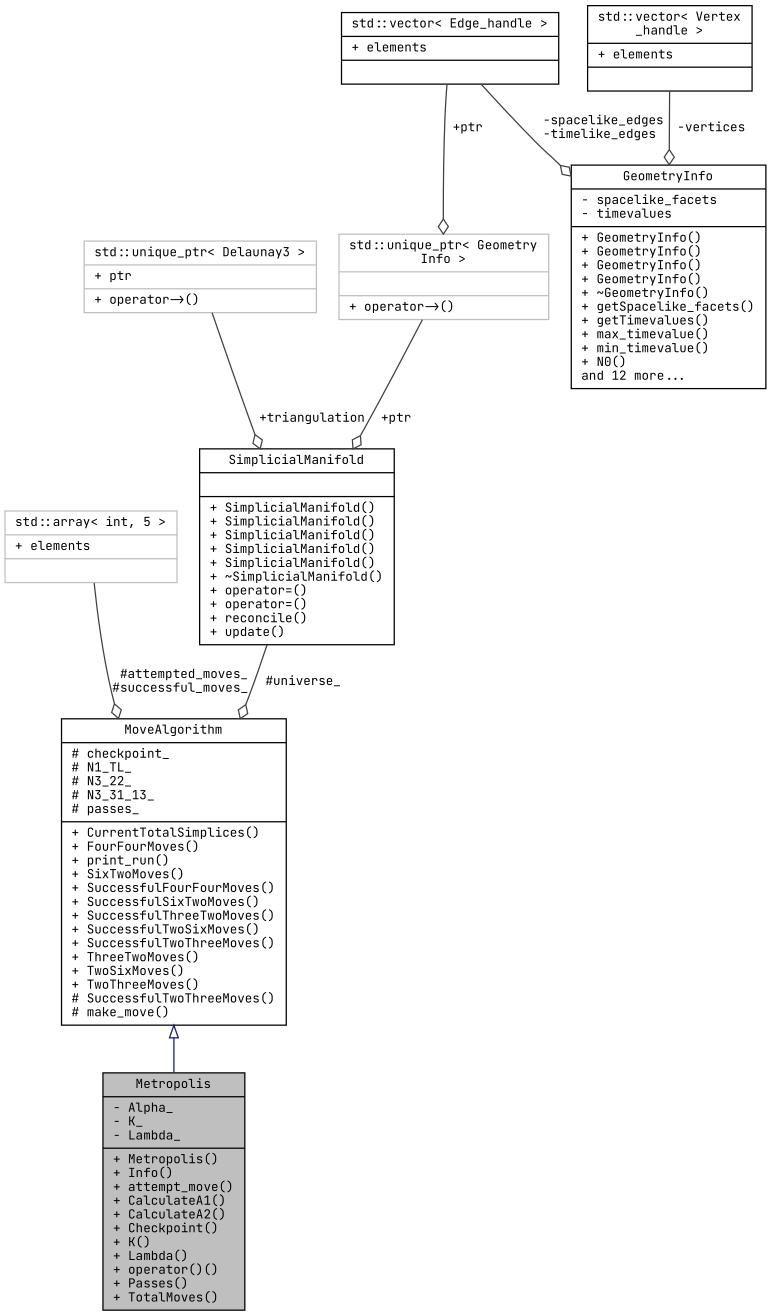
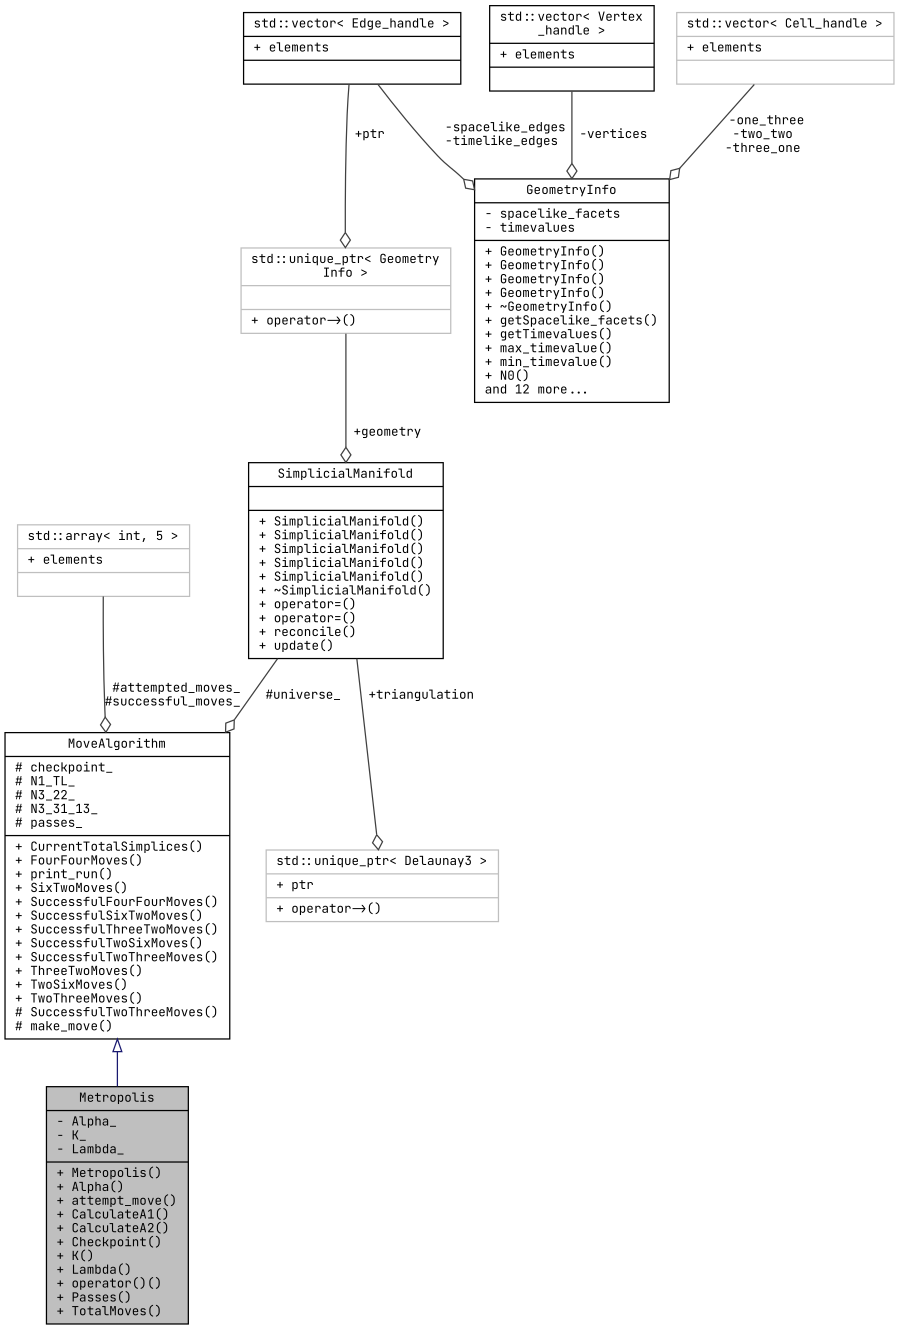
node "std::vector< Cell_handle >": added
edge "std::unique_ptr< Delaunay3 >" -> "SimplicialManifold": reversed
edge "std::unique_ptr< Geometry" -> "SimplicialManifold": label " +ptr" -> " +geometry"
node "Metropolis": text "+ Info()" -> "+ Alpha()"
